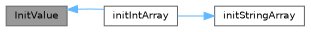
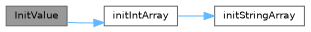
edge "initIntArray" -> "InitValue": reversed
